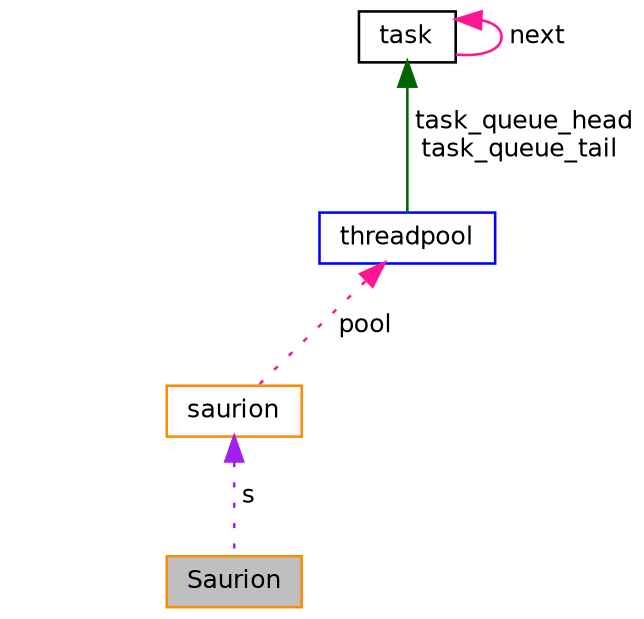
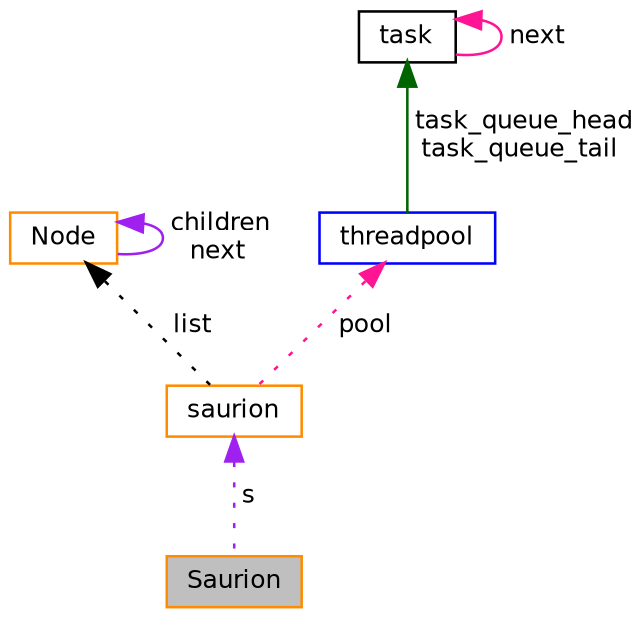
node "Node": added
